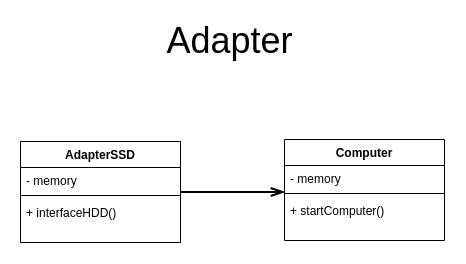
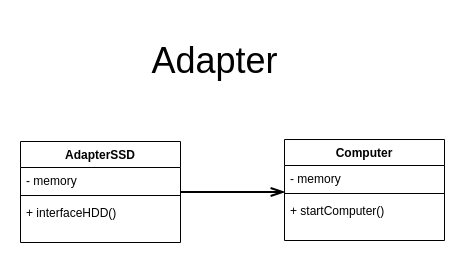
node "Adapter": moved (230, 41) -> (215, 61)
